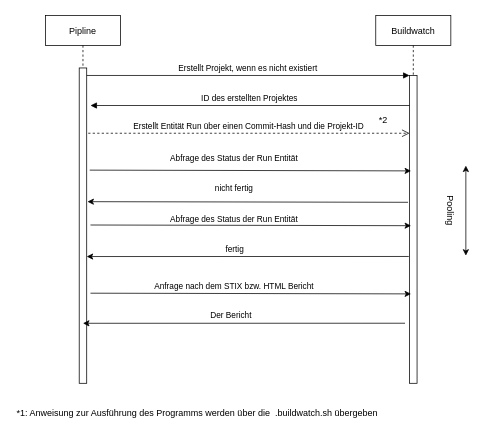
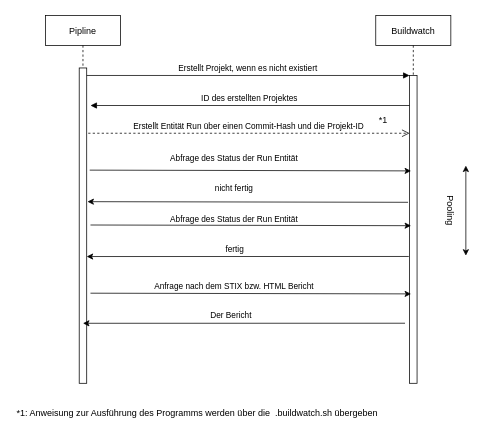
node "*2": label "*2" -> "*1"
